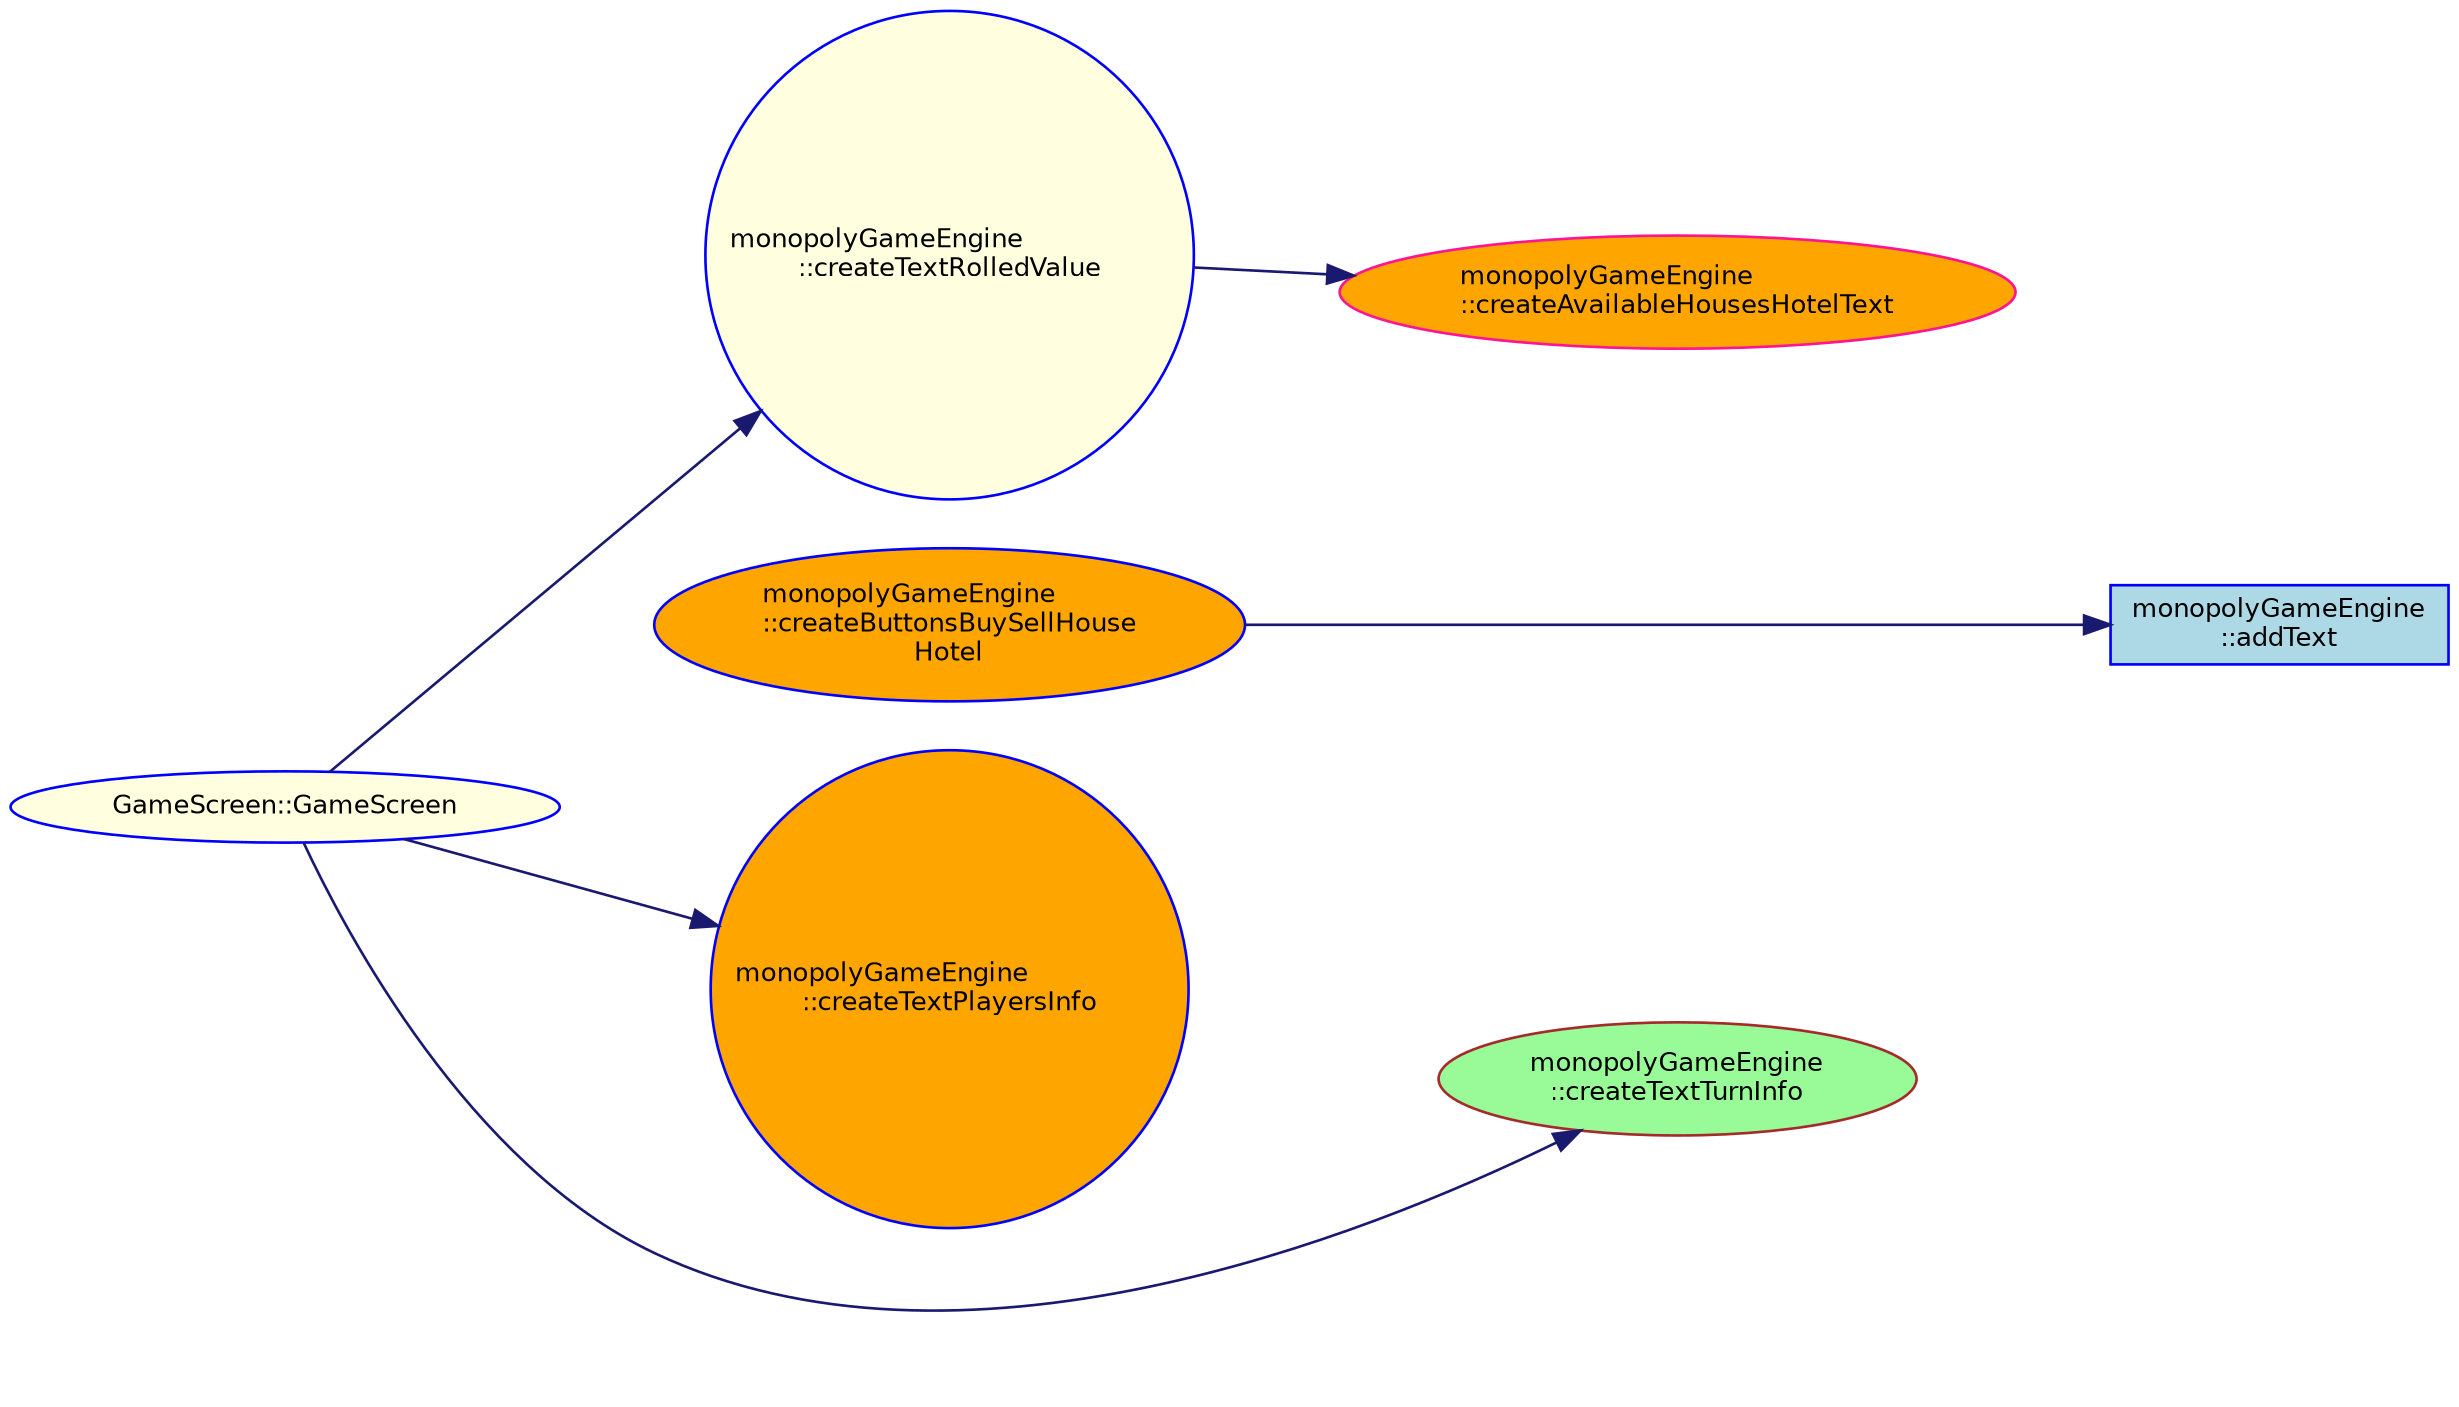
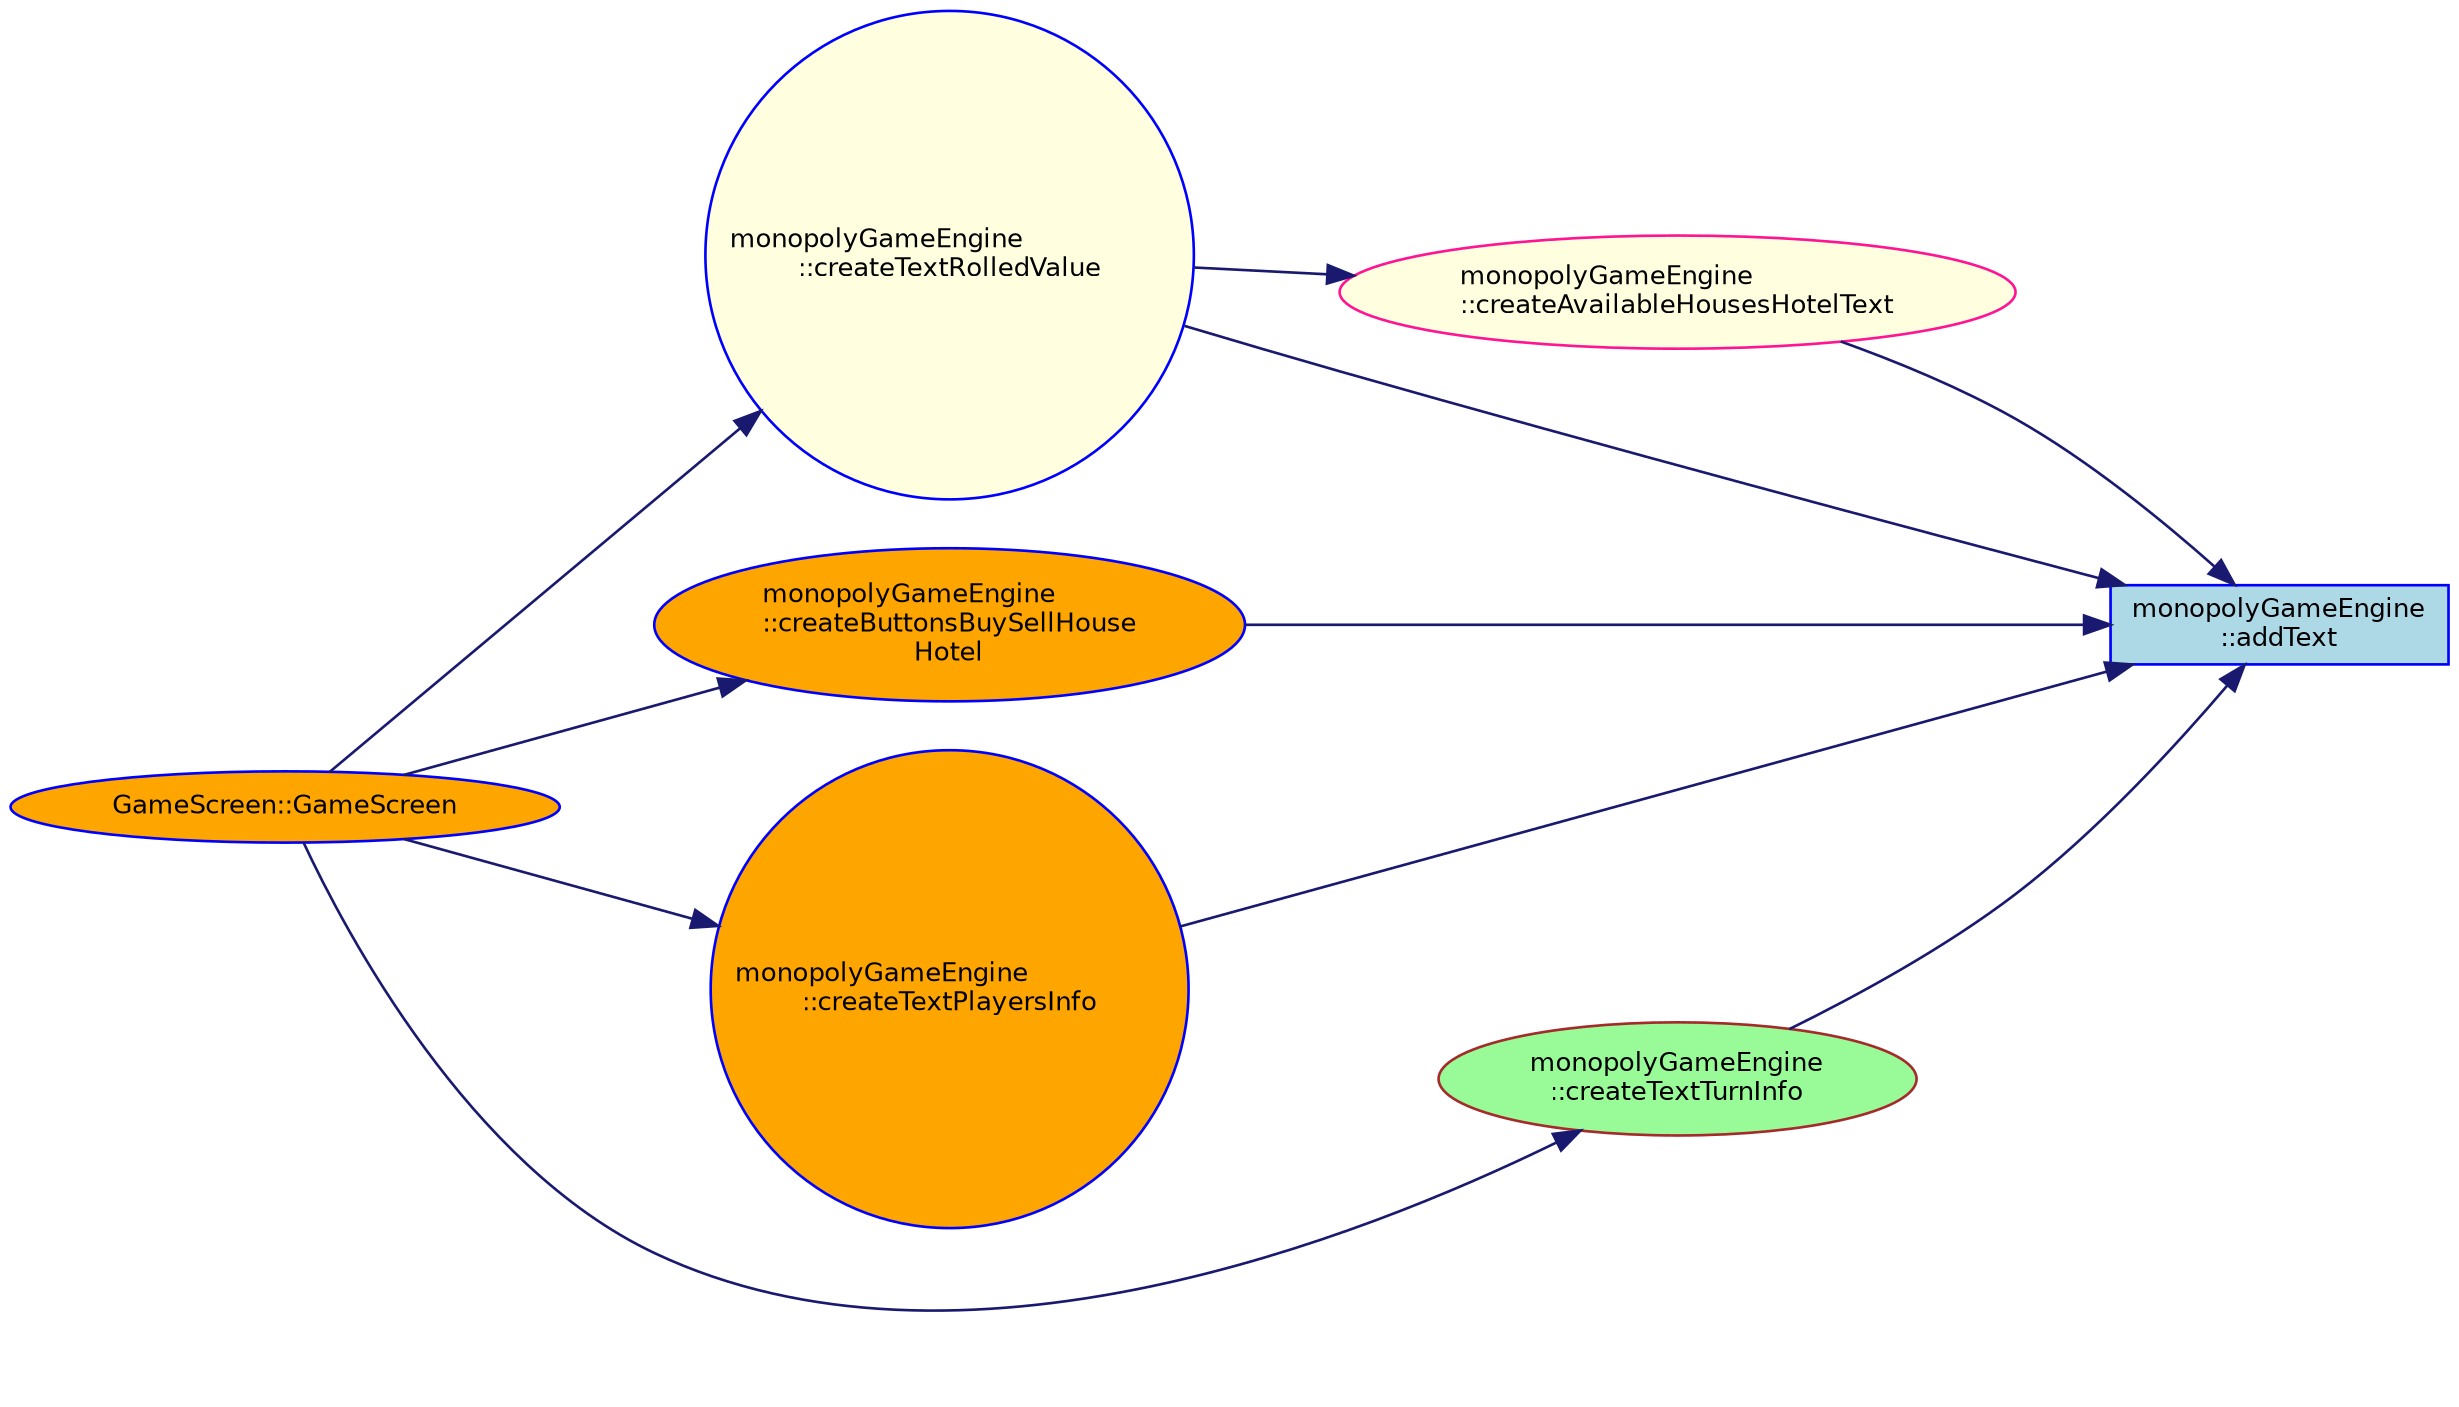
node "monopolyGameEngine ::createAvailableHousesHotelText": fillcolor orange -> lightyellow
edge "monopolyGameEngine ::createAvailableHousesHotelText" -> "monopolyGameEngine ::addText": added
edge "monopolyGameEngine ::createTextRolledValue" -> "monopolyGameEngine ::addText": added
edge "GameScreen::GameScreen" -> "monopolyGameEngine ::createButtonsBuySellHouse Hotel": added
edge "monopolyGameEngine ::createTextPlayersInfo" -> "monopolyGameEngine ::addText": added
node "GameScreen::GameScreen": fillcolor lightyellow -> orange
edge "monopolyGameEngine ::createTextTurnInfo" -> "monopolyGameEngine ::addText": added
